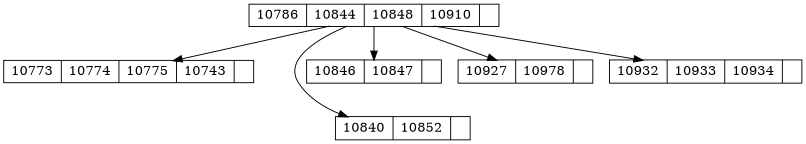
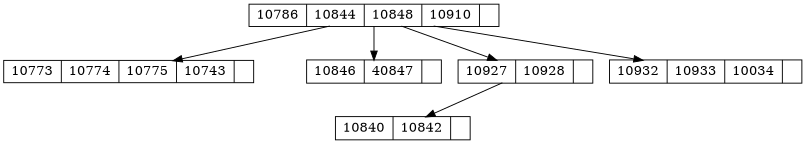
edge "10786" -> "10840": now "10927" -> "10840"
node "10846": text "10847" -> "40847"
node "10927": text "10978" -> "10928"
node "10932": text "10934" -> "10034"
node "10840": text "10852" -> "10842"
